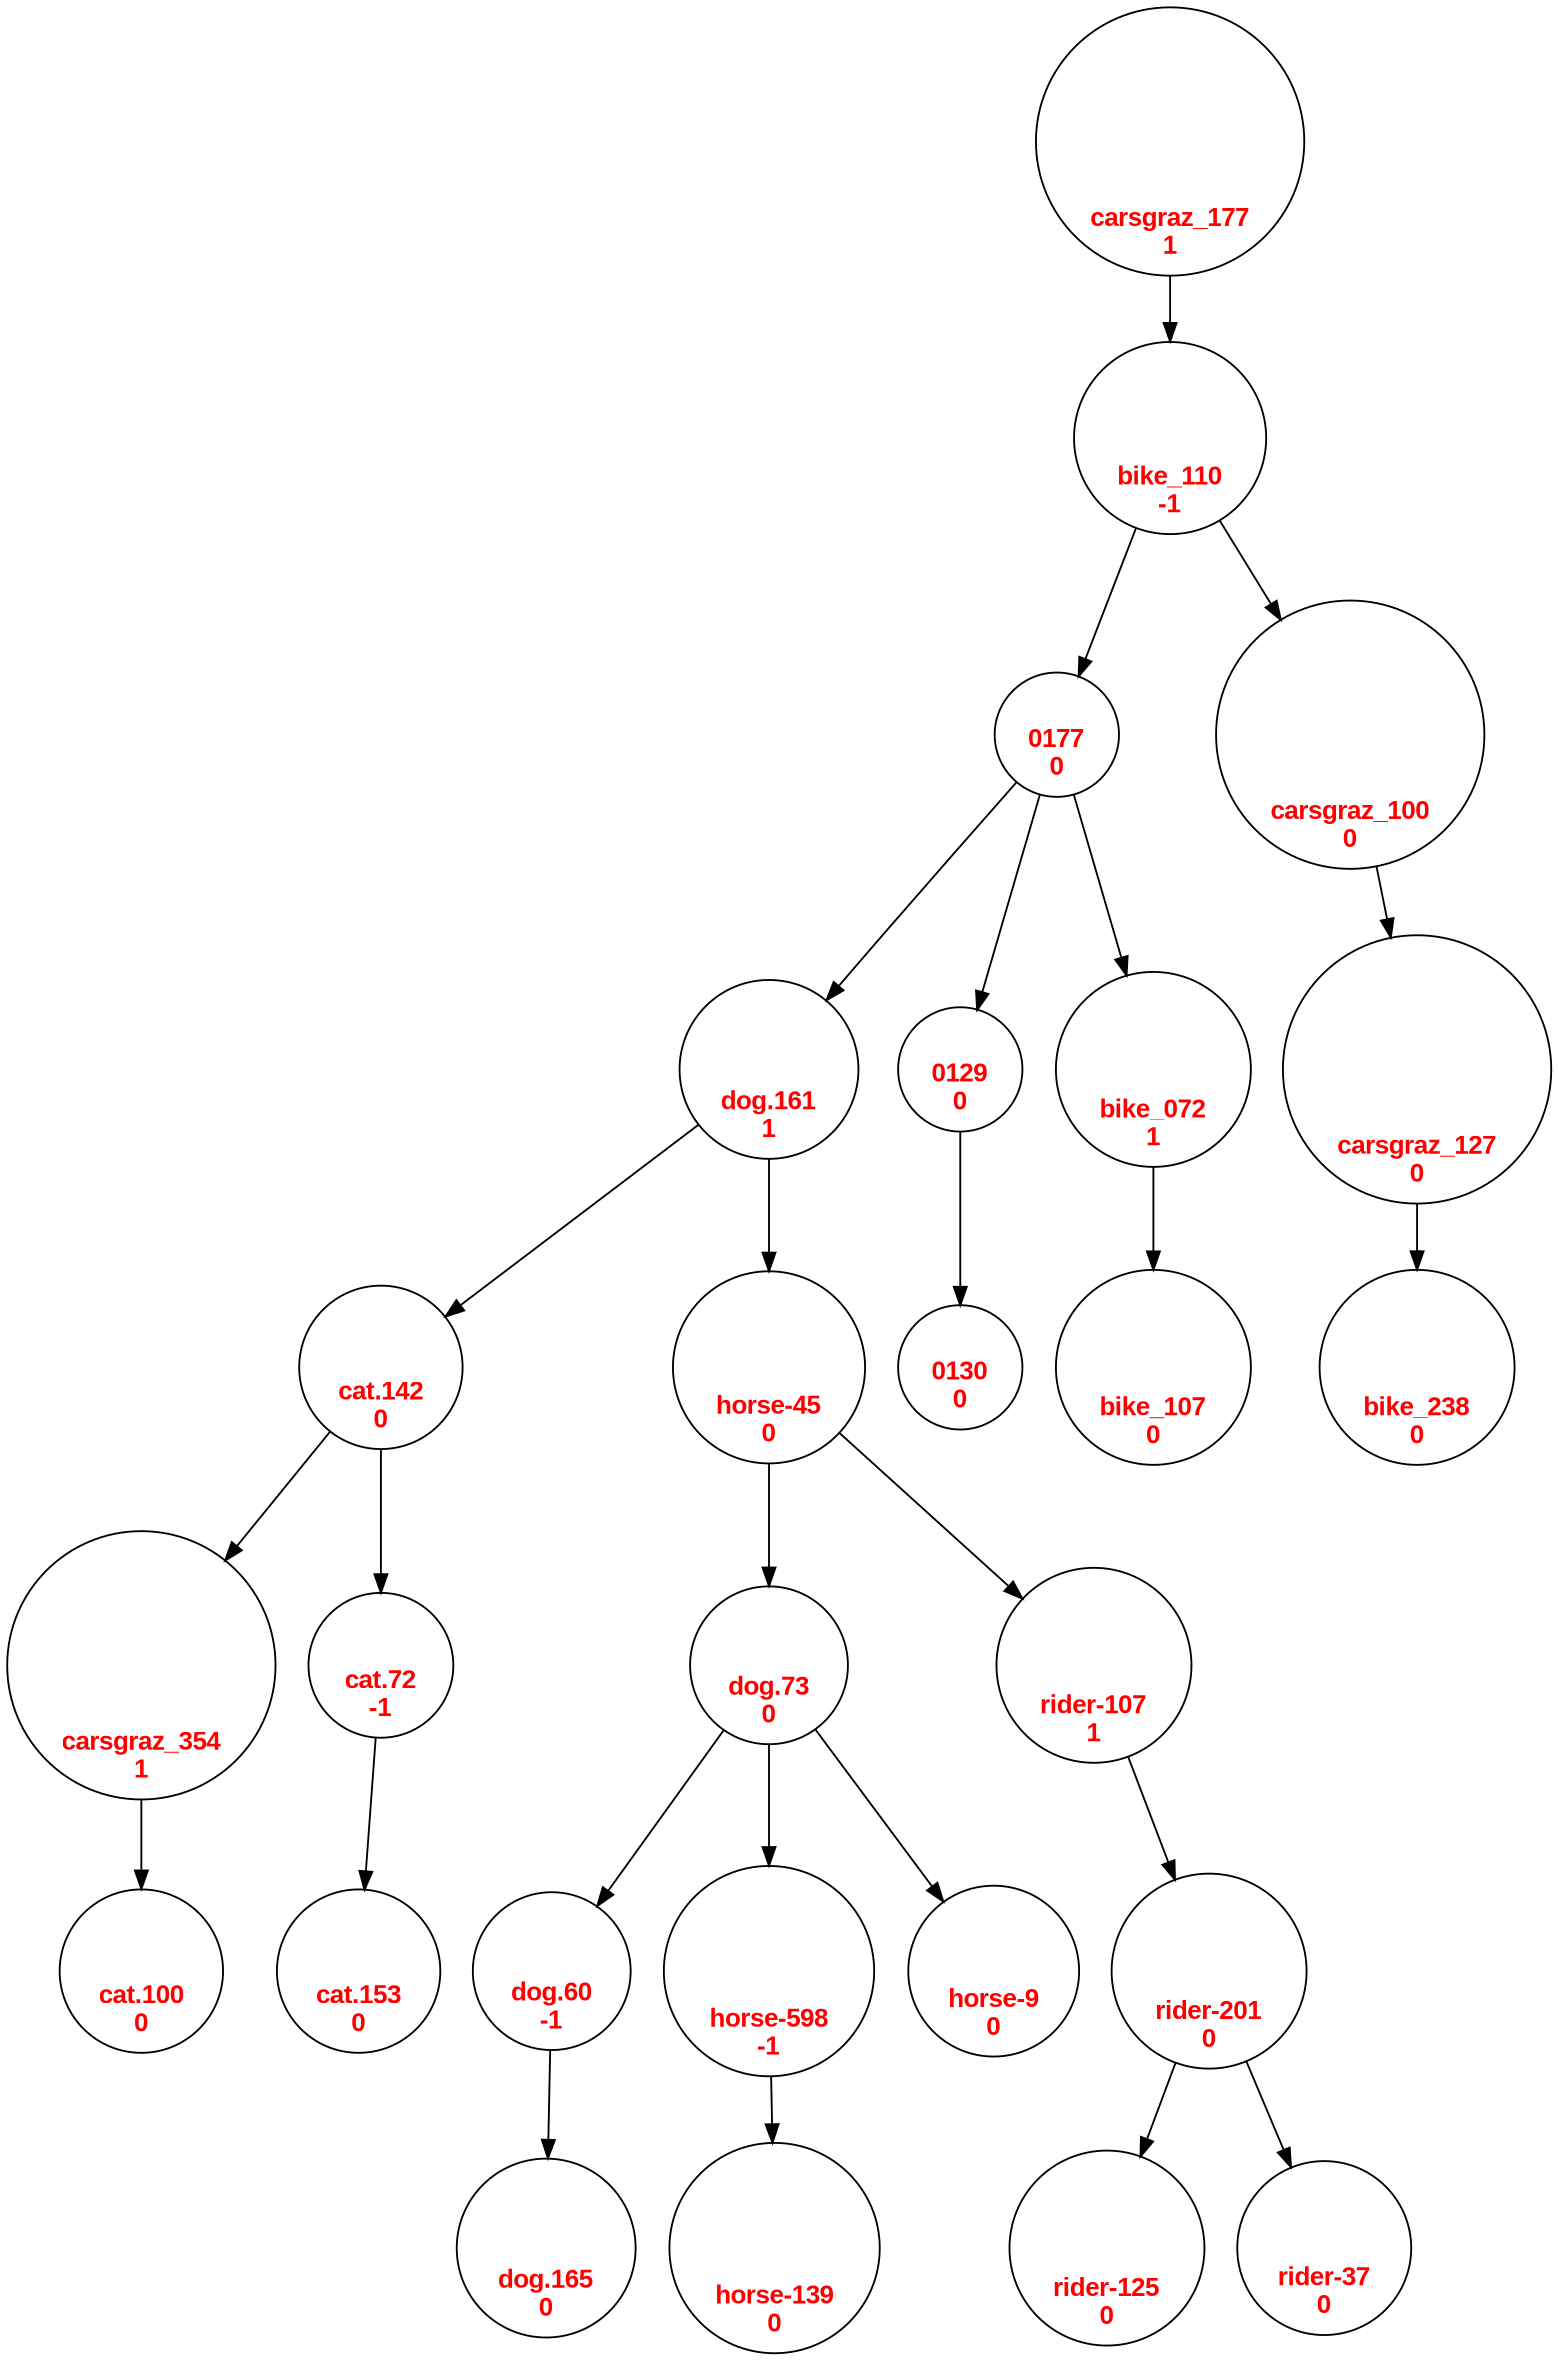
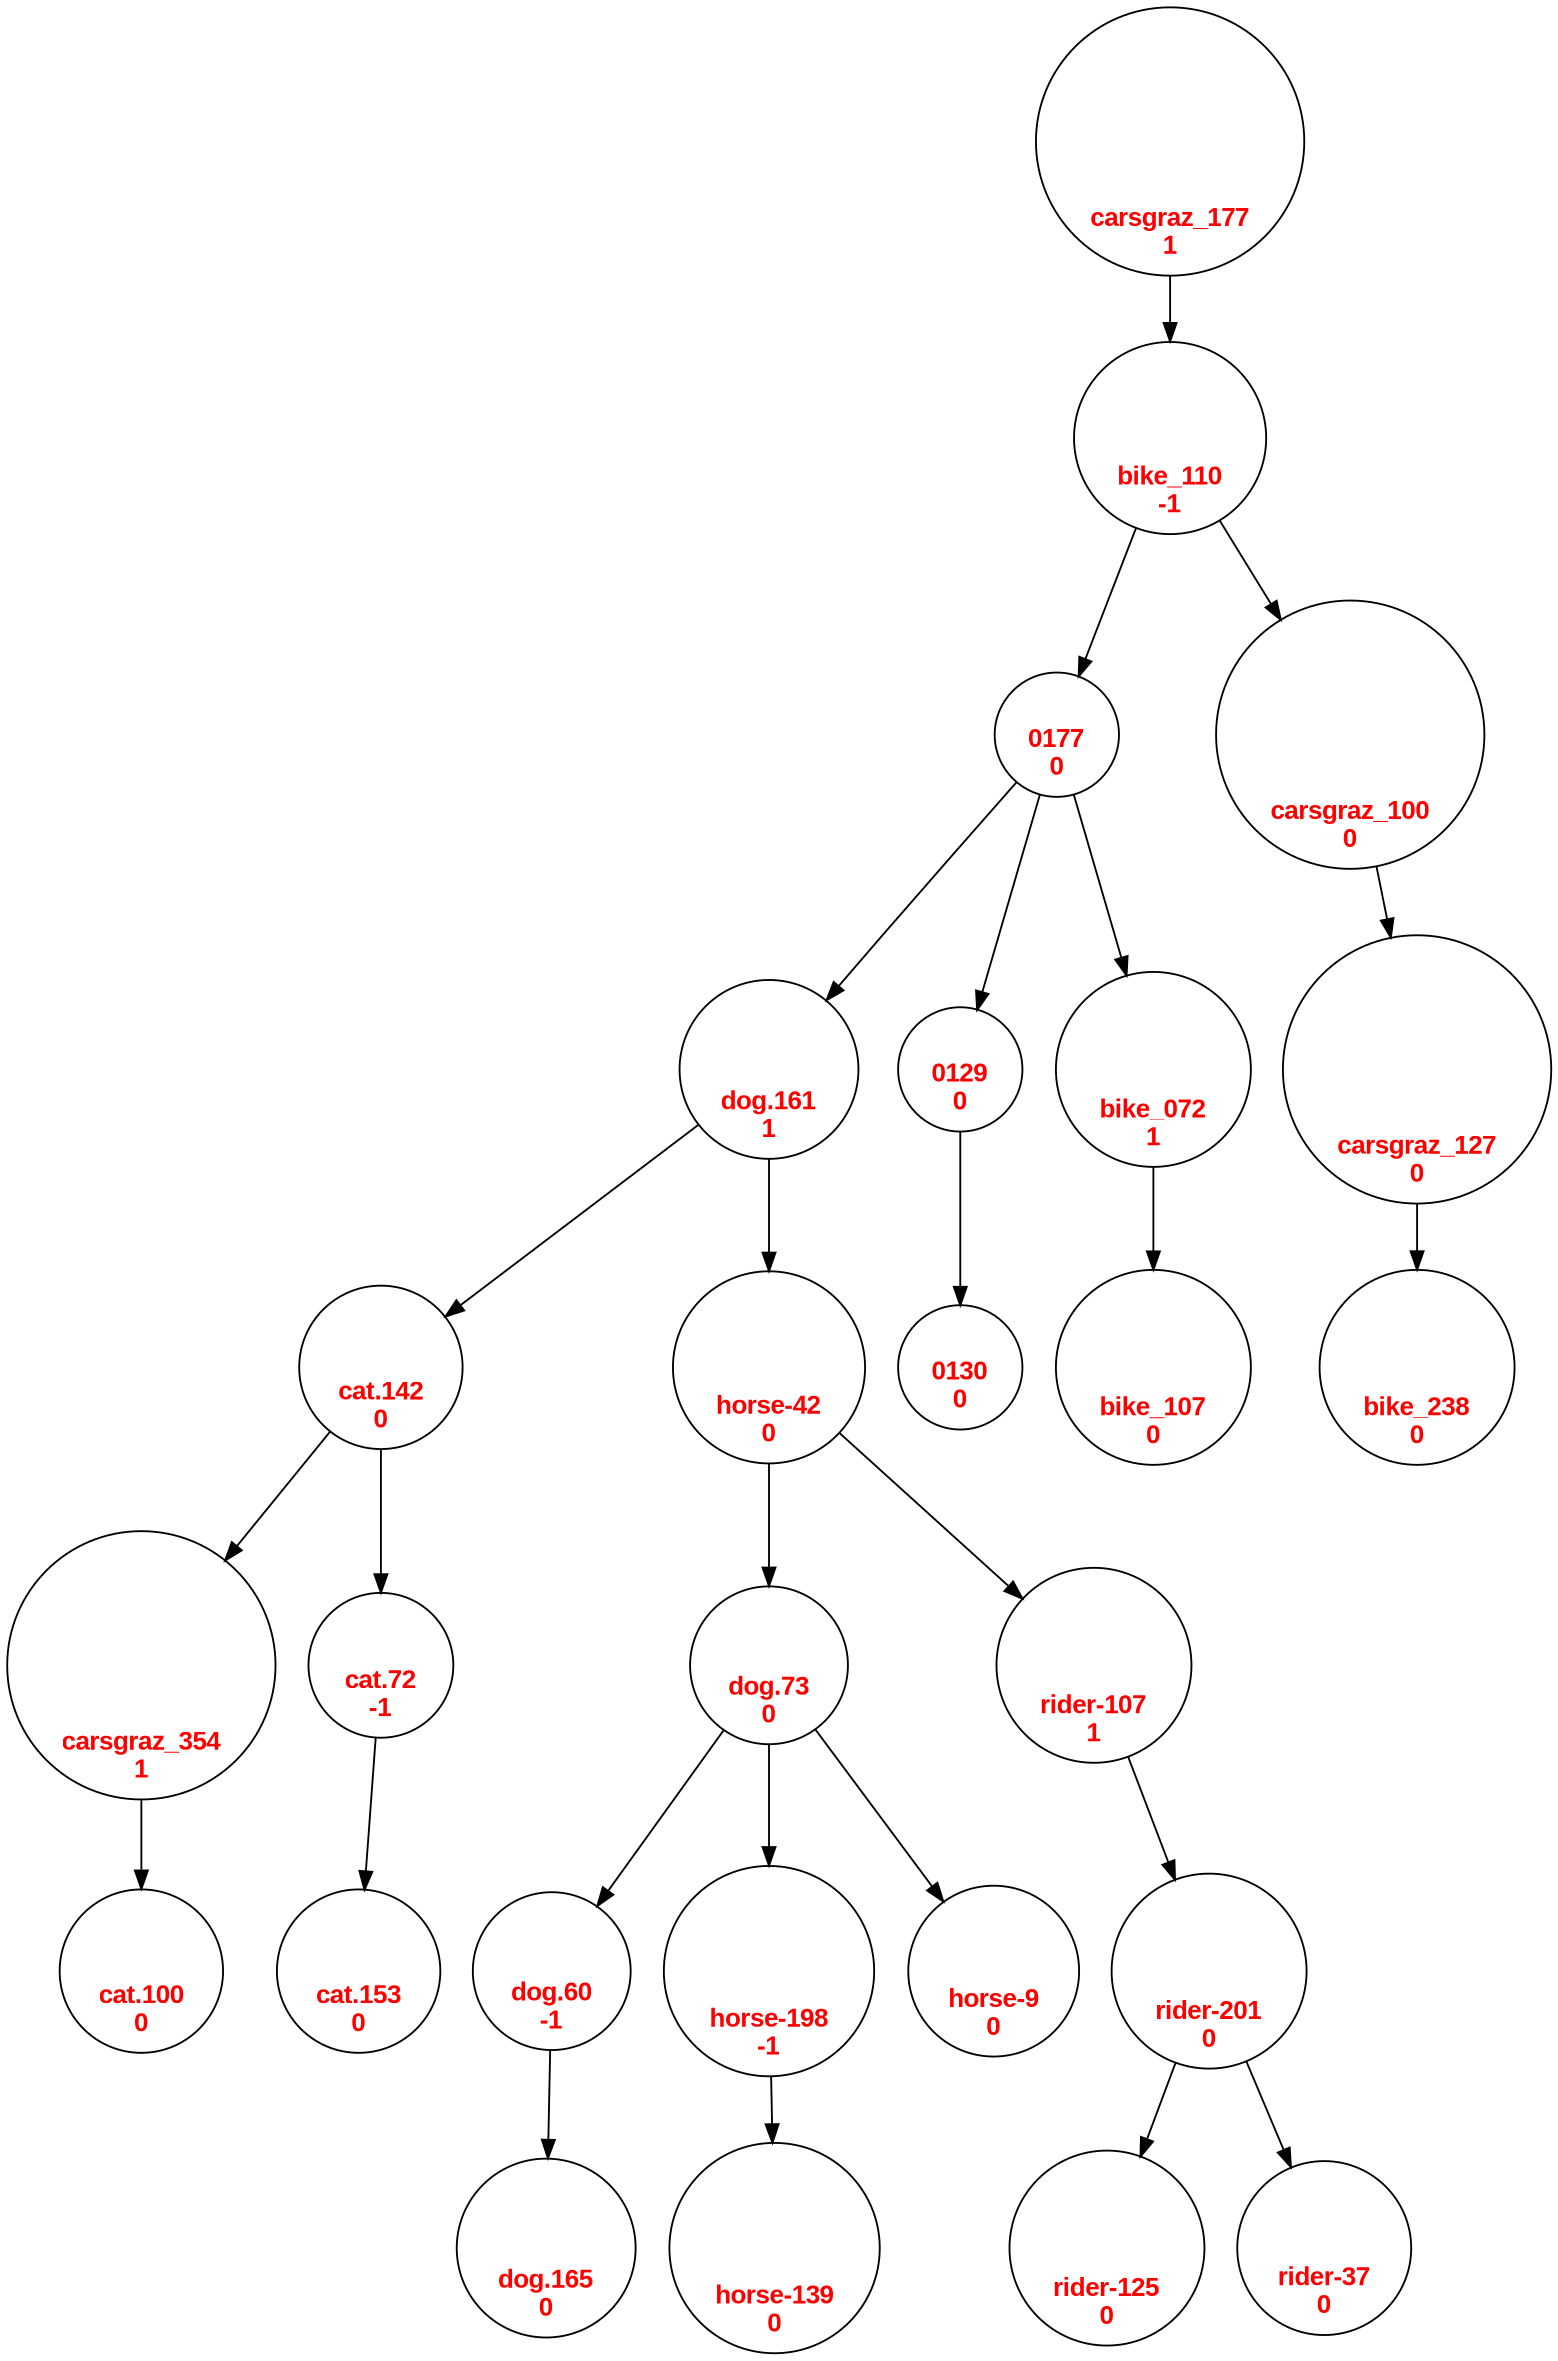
node "horse-45 0": label "horse-45 0" -> "horse-42 0"
node "horse-598 -1": label "horse-598 -1" -> "horse-198 -1"
